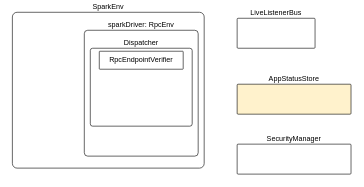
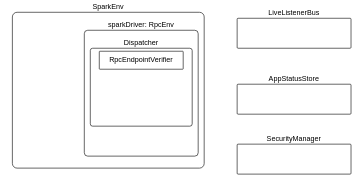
node "LiveListenerBus": size 78x30 -> 114x30
node "AppStatusStore": fillcolor #fff2cc -> #ffffff
